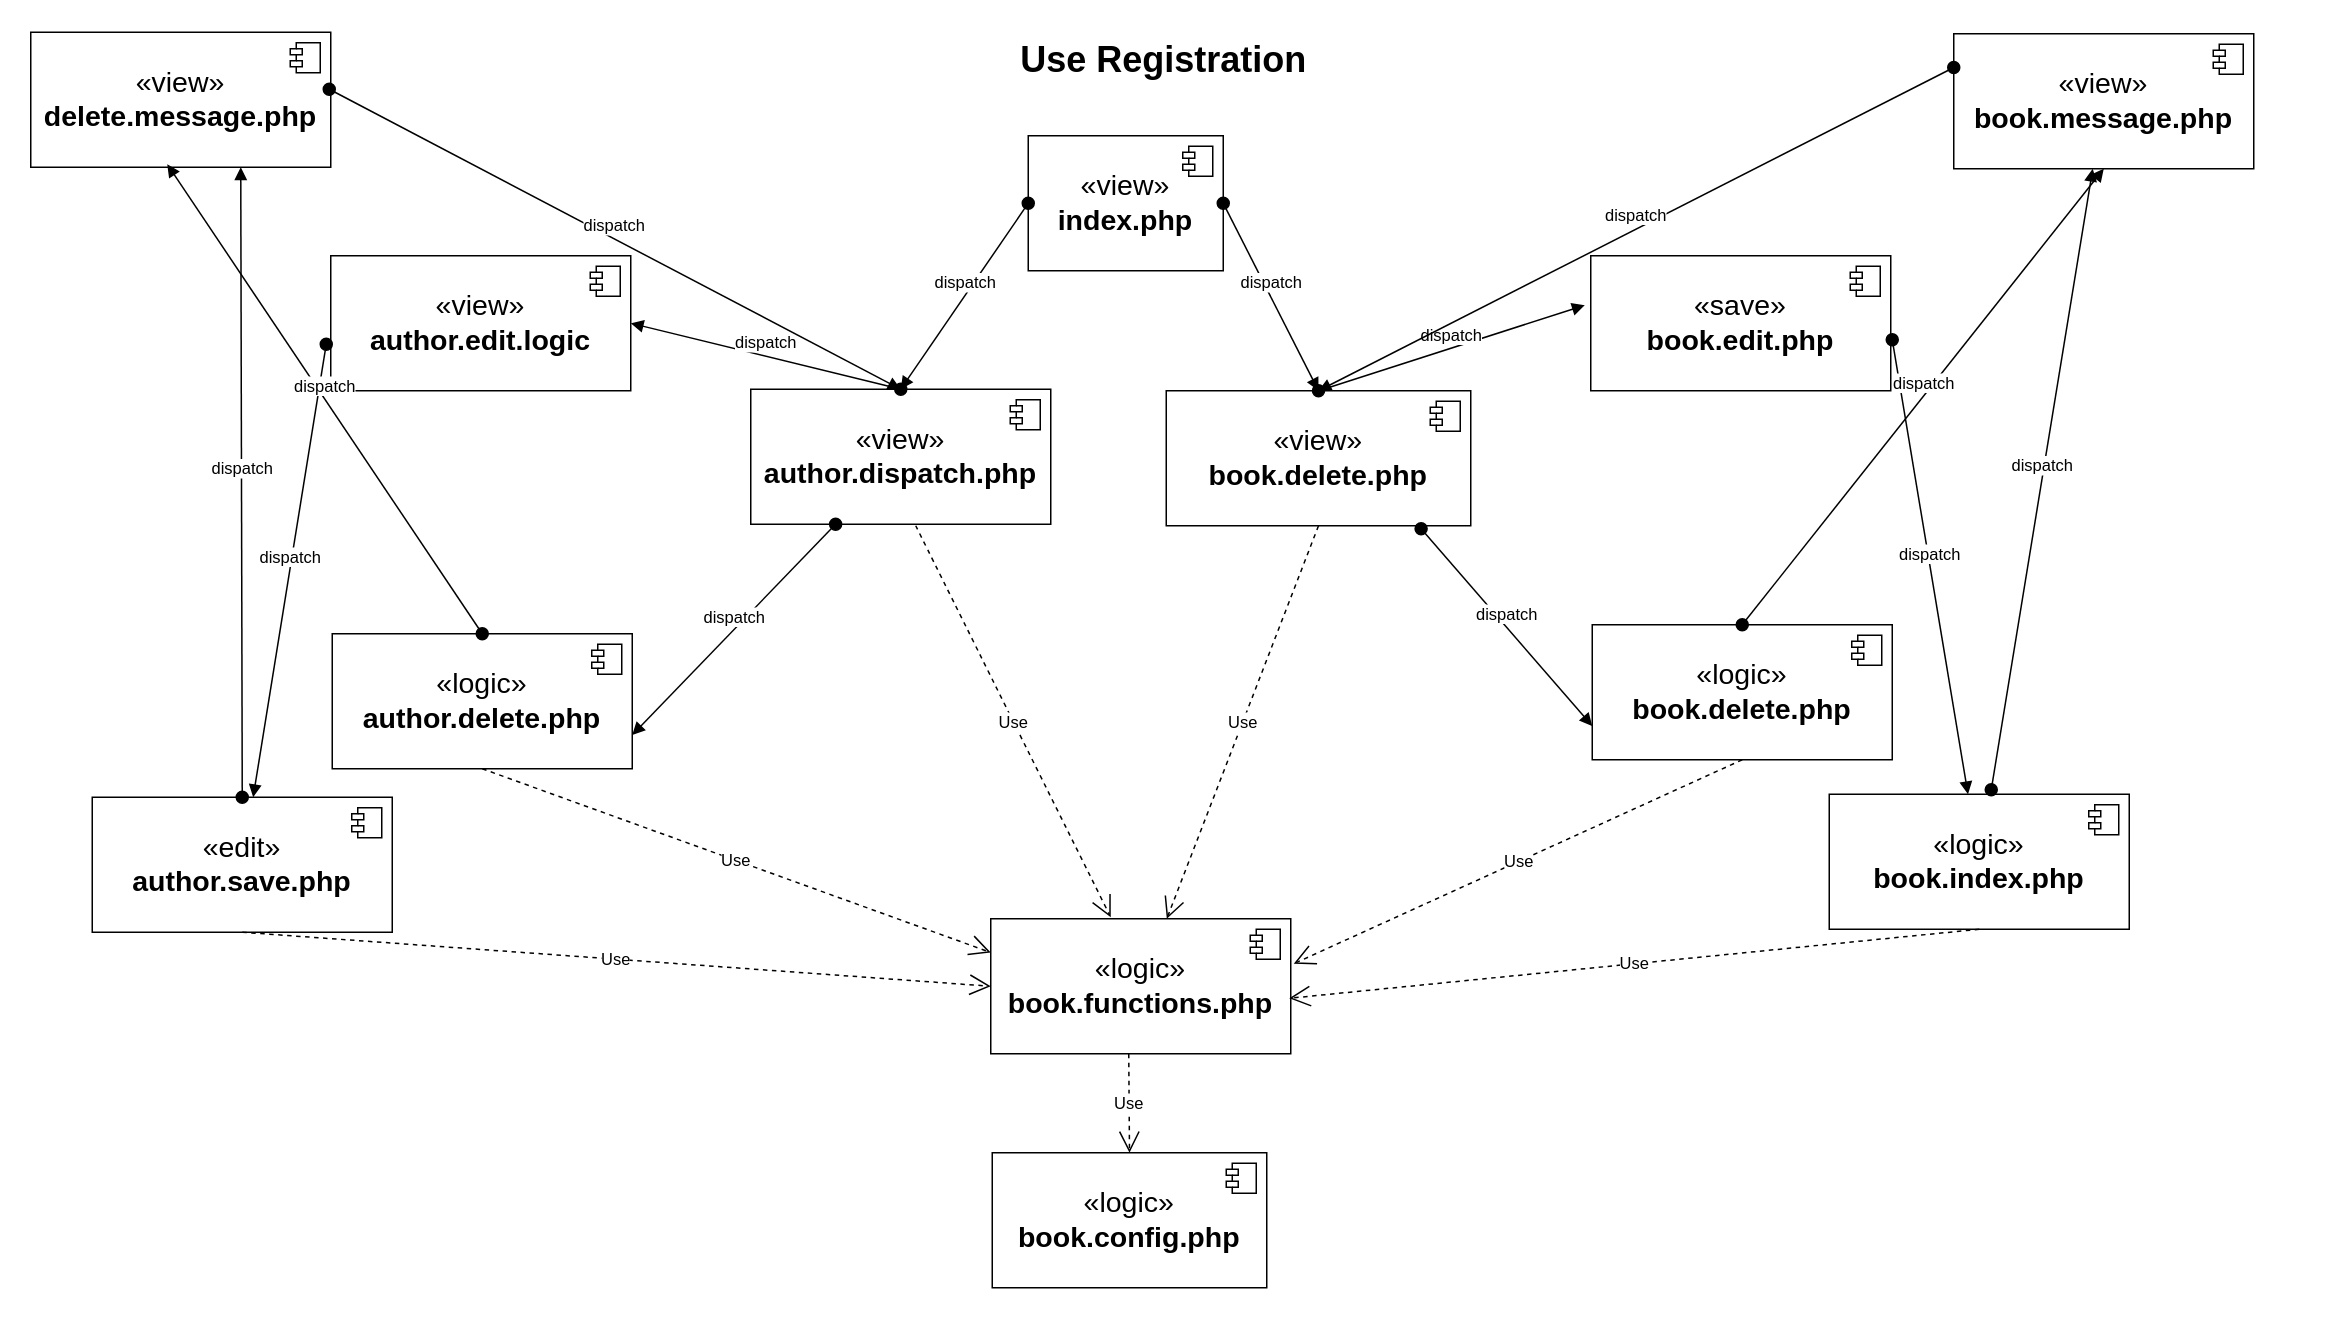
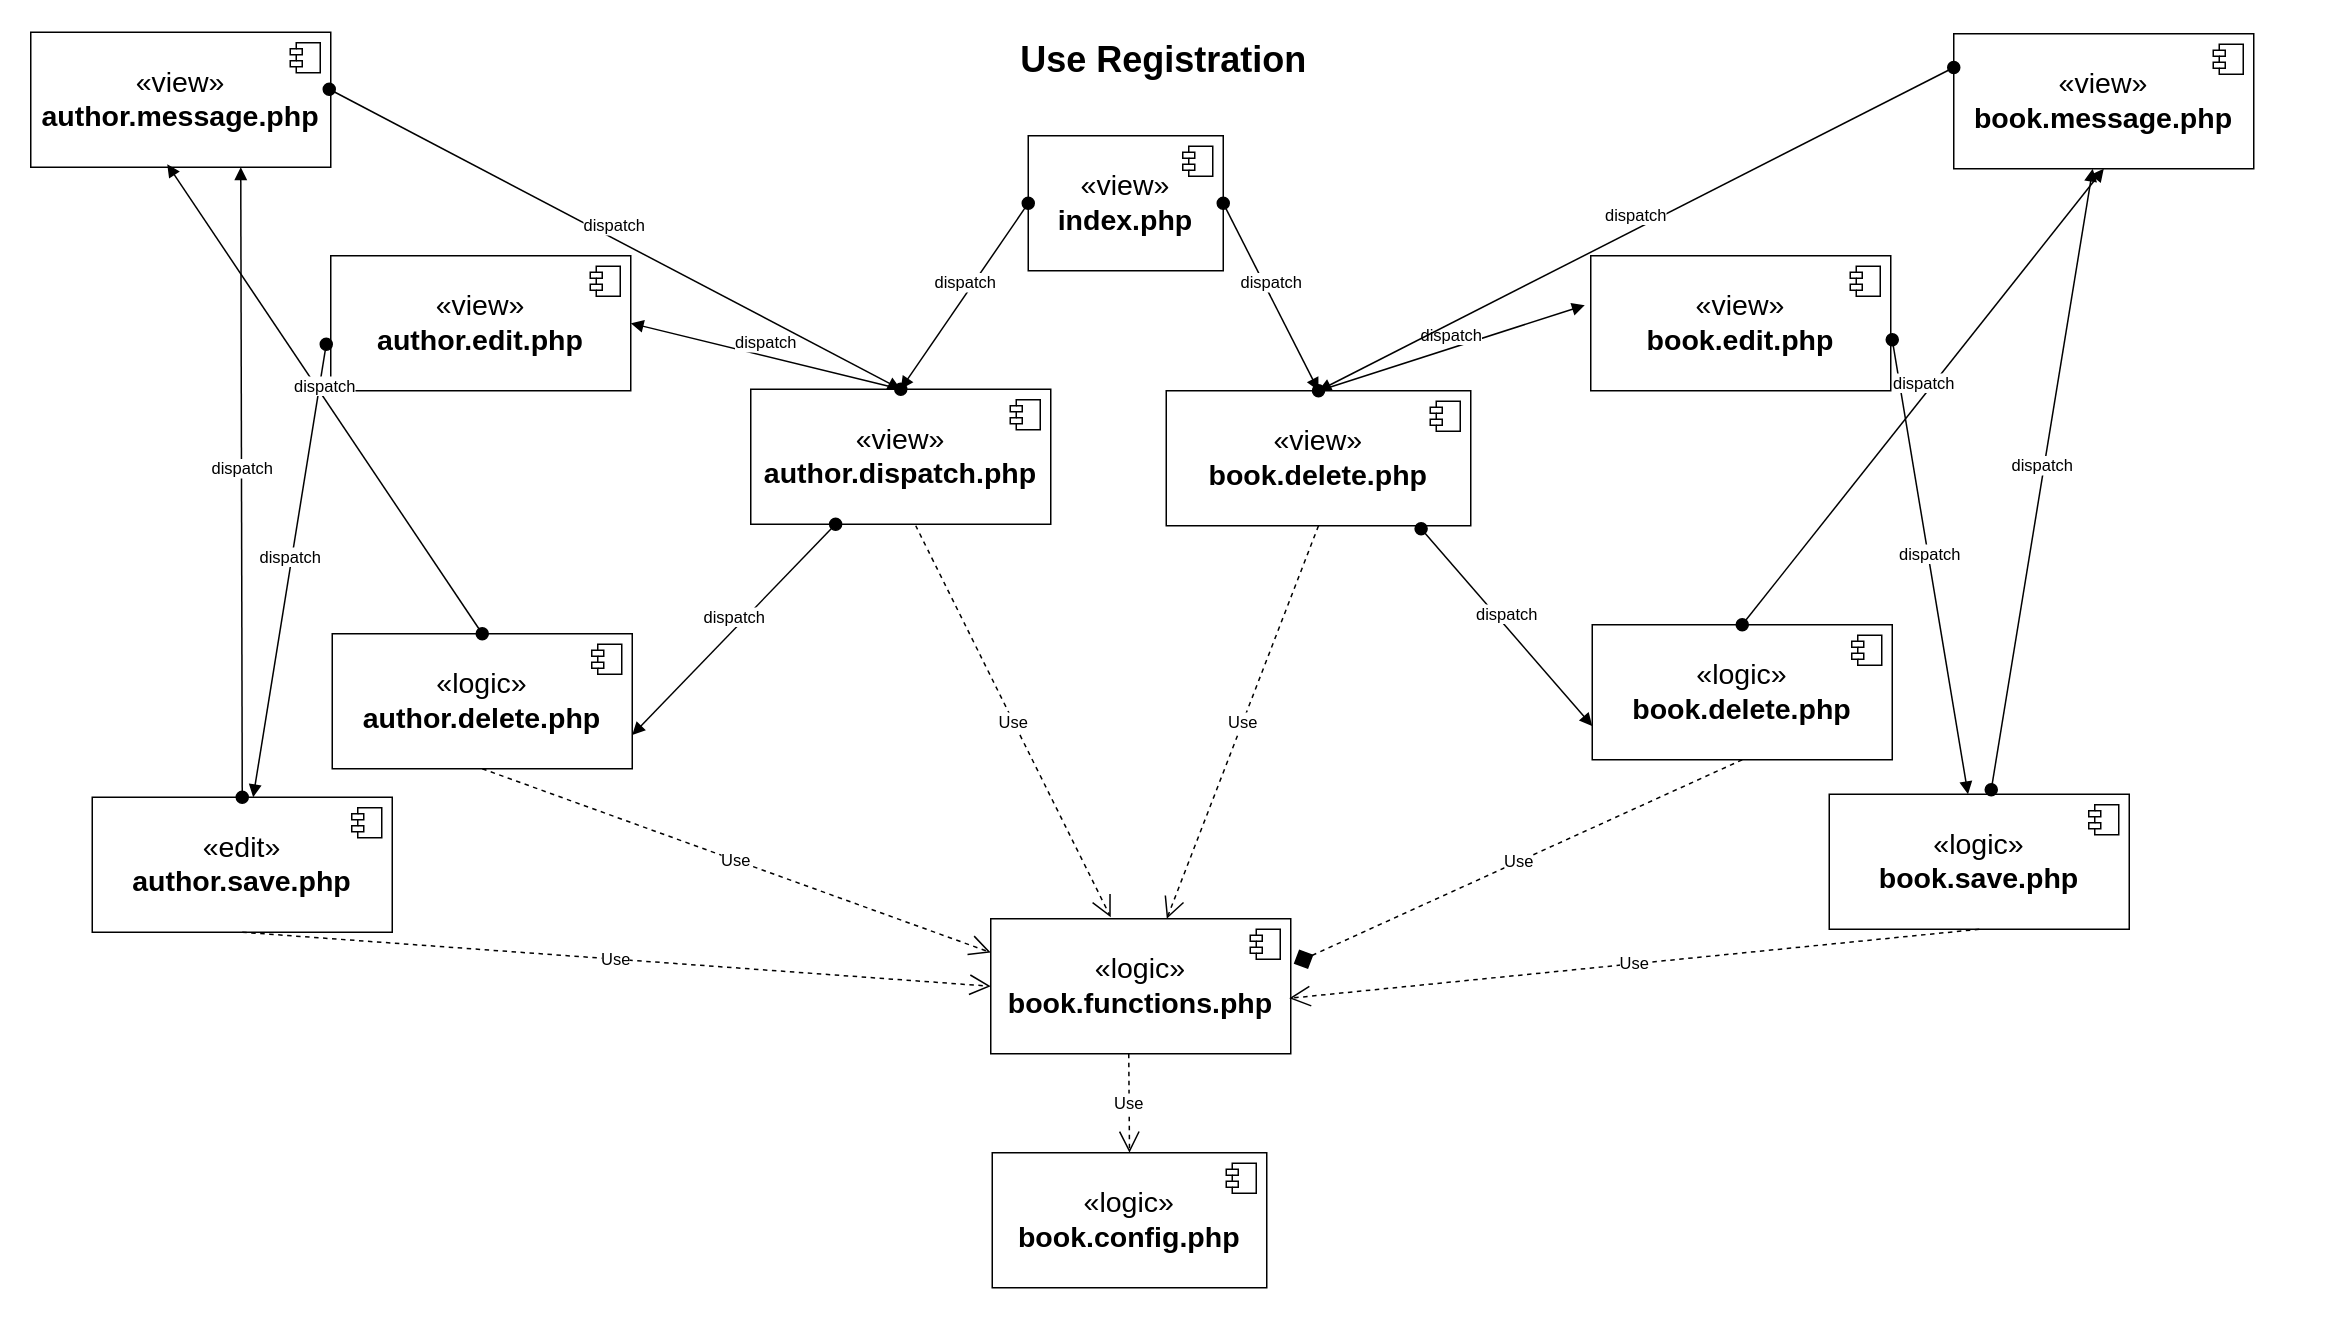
node "«view» delete.message.php": label "«view» delete.message.php" -> "«view» author.message.php"
node "«view» author.edit.logic": label "«view» author.edit.logic" -> "«view» author.edit.php"
node "«save» book.edit.php": label "«save» book.edit.php" -> "«view» book.edit.php"
node "«logic» book.index.php": label "«logic» book.index.php" -> "«logic» book.save.php"
edge "«logic» book.delete.php" -> "«logic» book.functions.php": arrowhead open -> diamond
